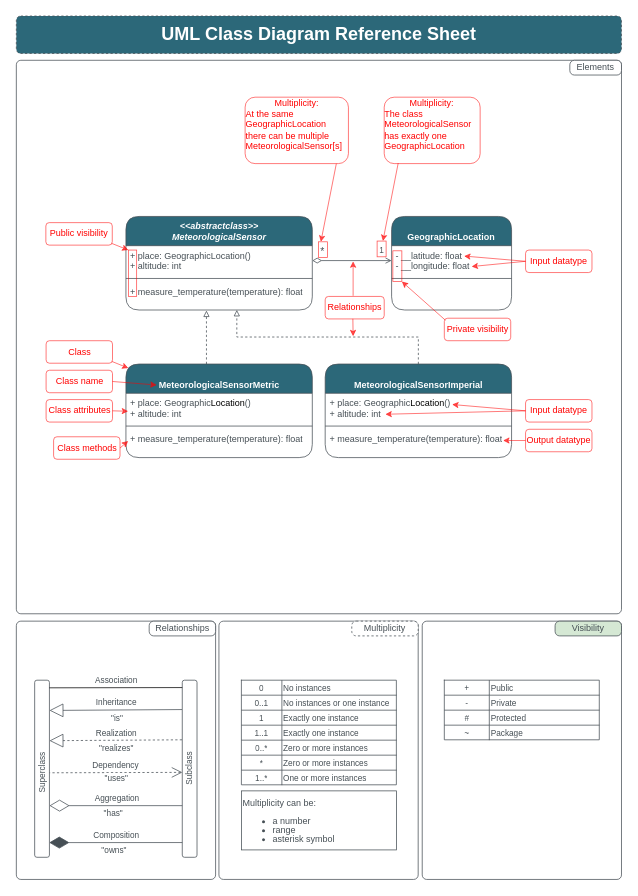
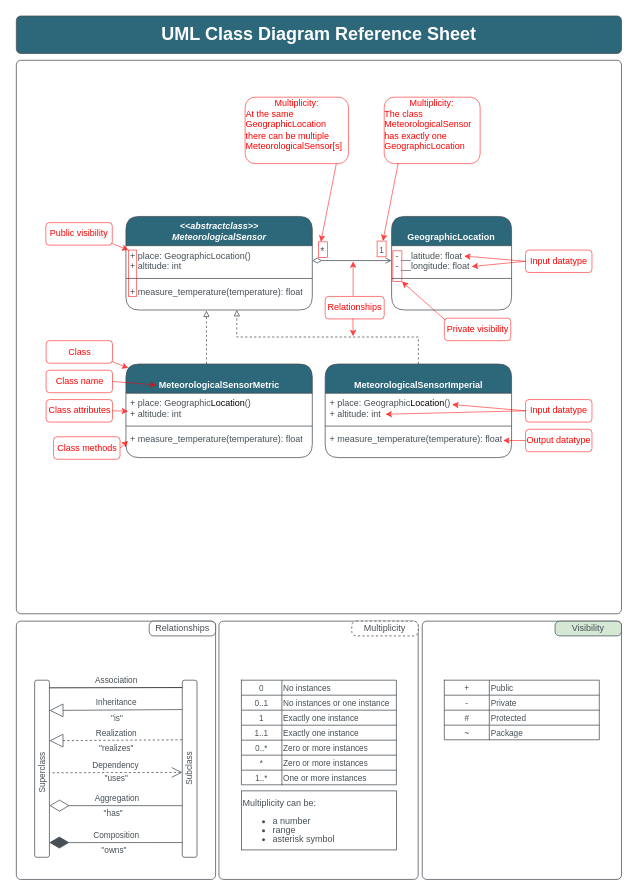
node "UML Class Diagram Reference Sheet": style dashed -> solid
node "Elements": removed
